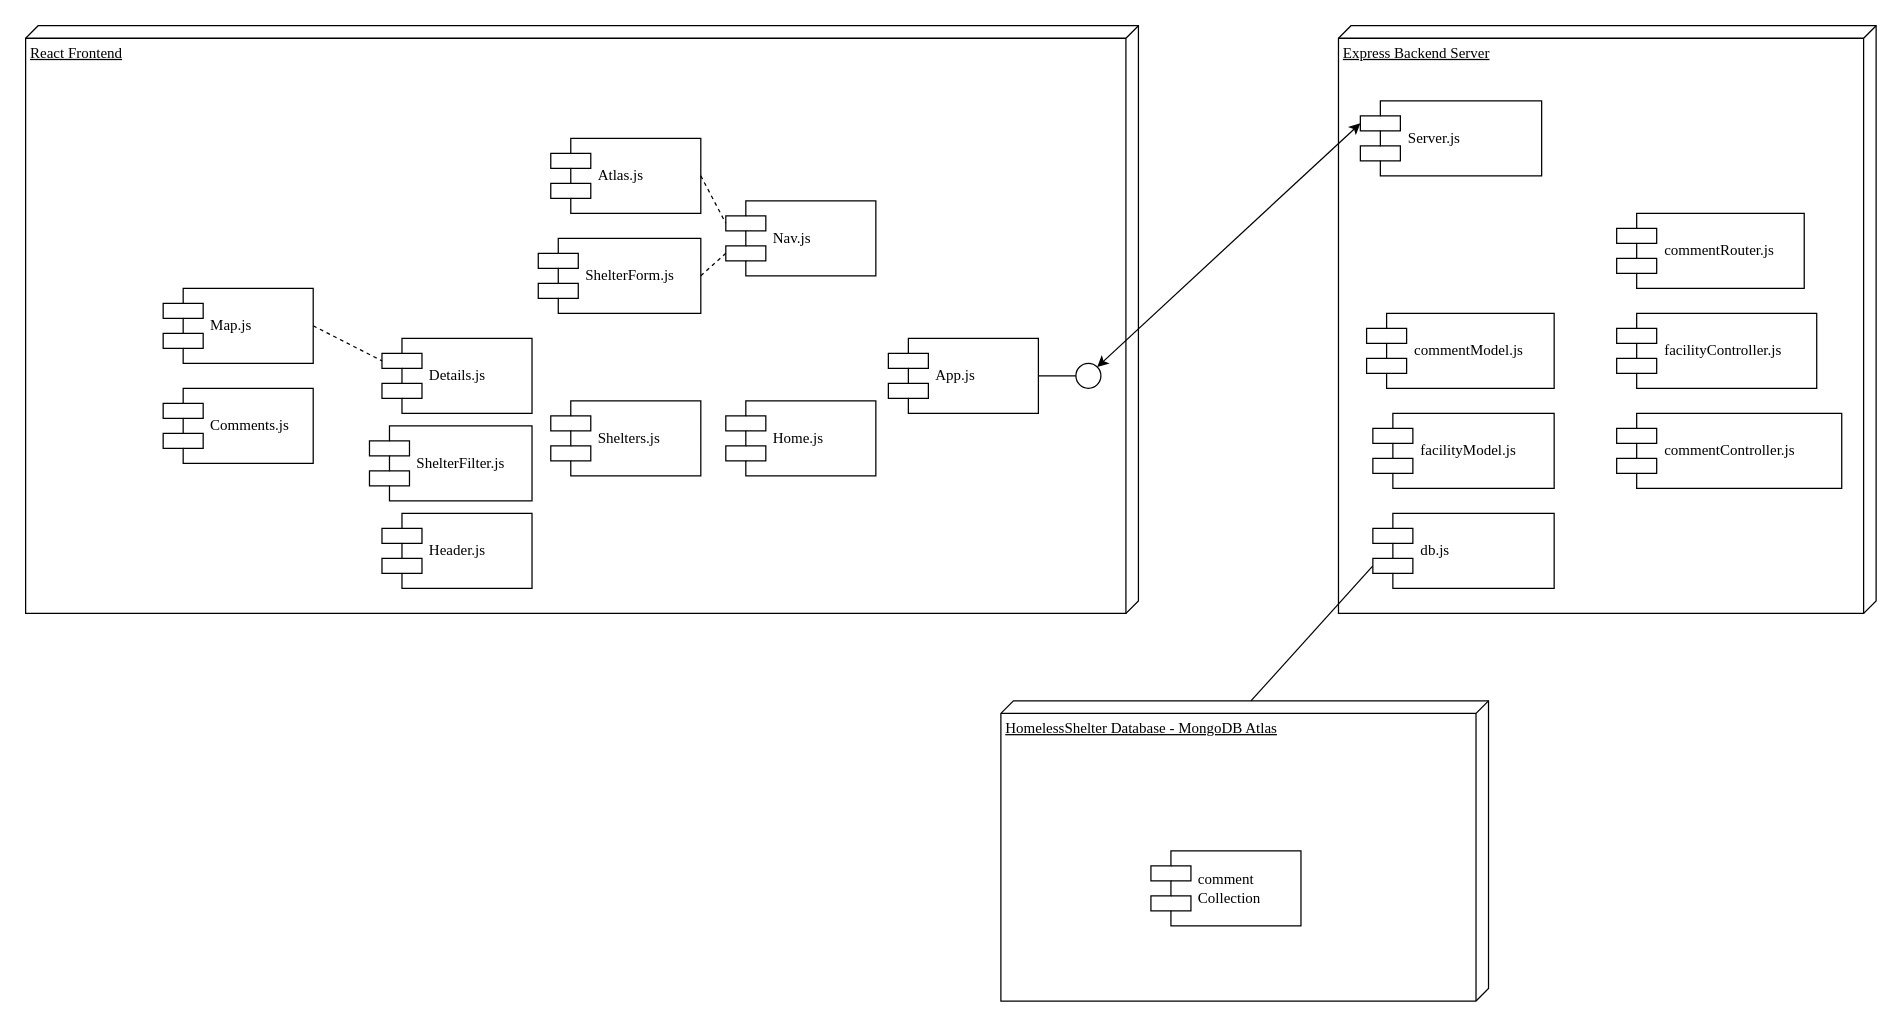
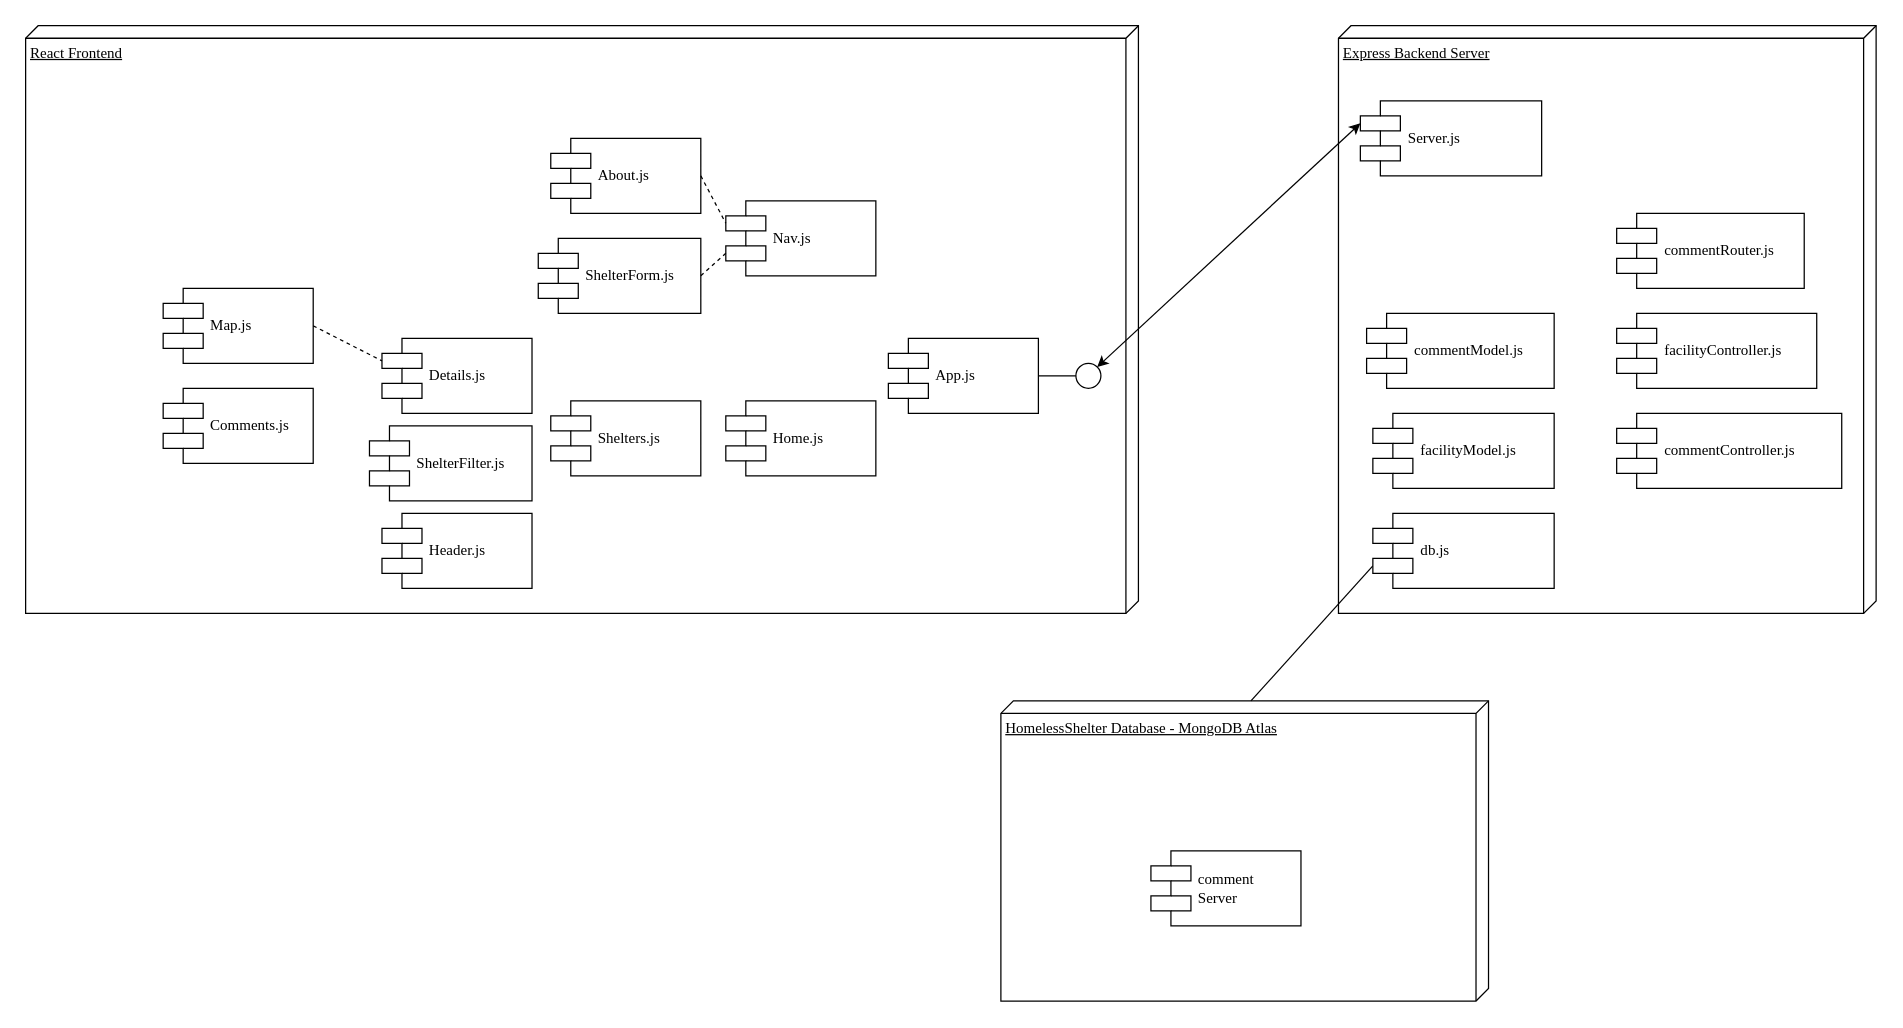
node "Atlas.js": label "Atlas.js" -> "About.js"
node "comment Collection": label "comment Collection" -> "comment Server"
